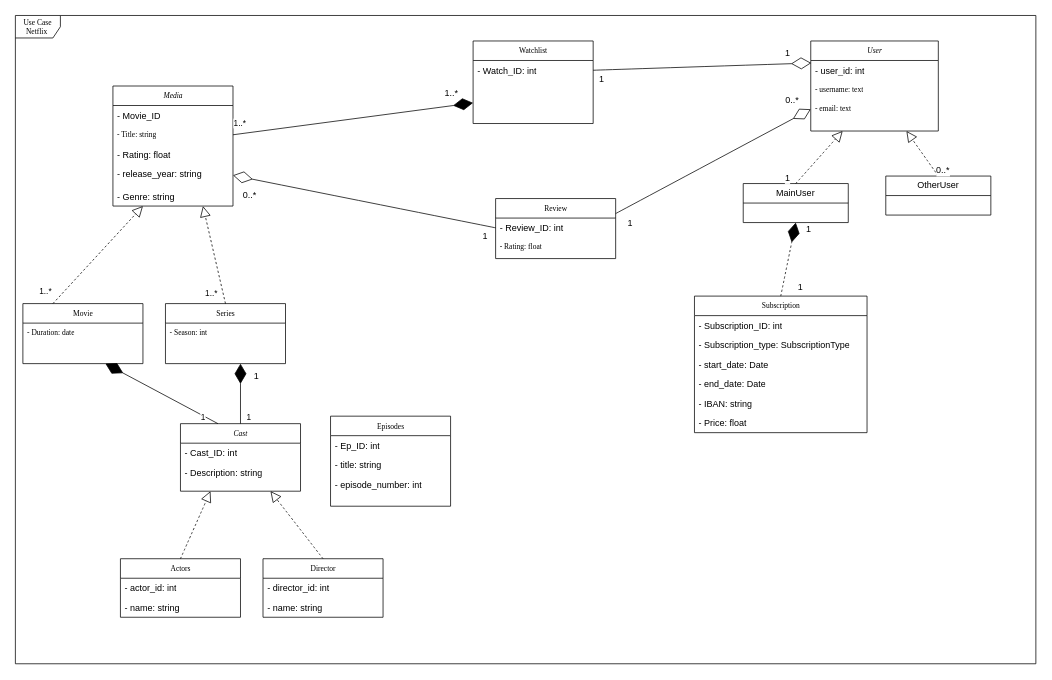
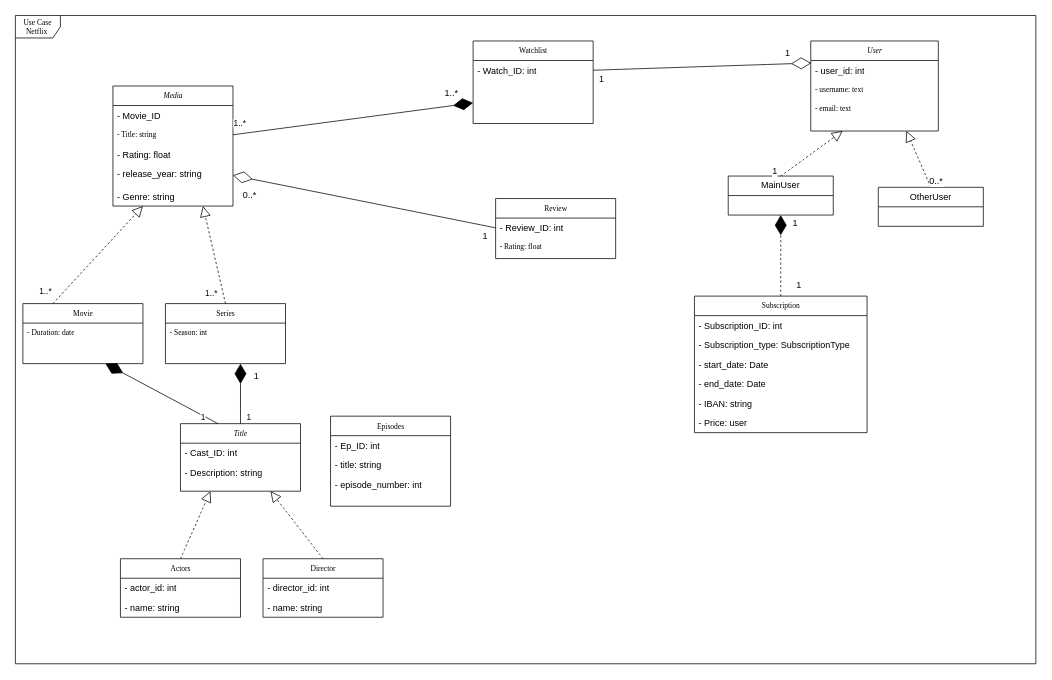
edge "Review" -> "- email: text": removed, labels "1", "0..*"
node "OtherUser": moved (938, 195) -> (930, 207)
node "MainUser": moved (795, 203) -> (780, 195)
node "- Price: float": label "- Price: float" -> "- Price: user"
node "Cast": label "Cast" -> "Title"
